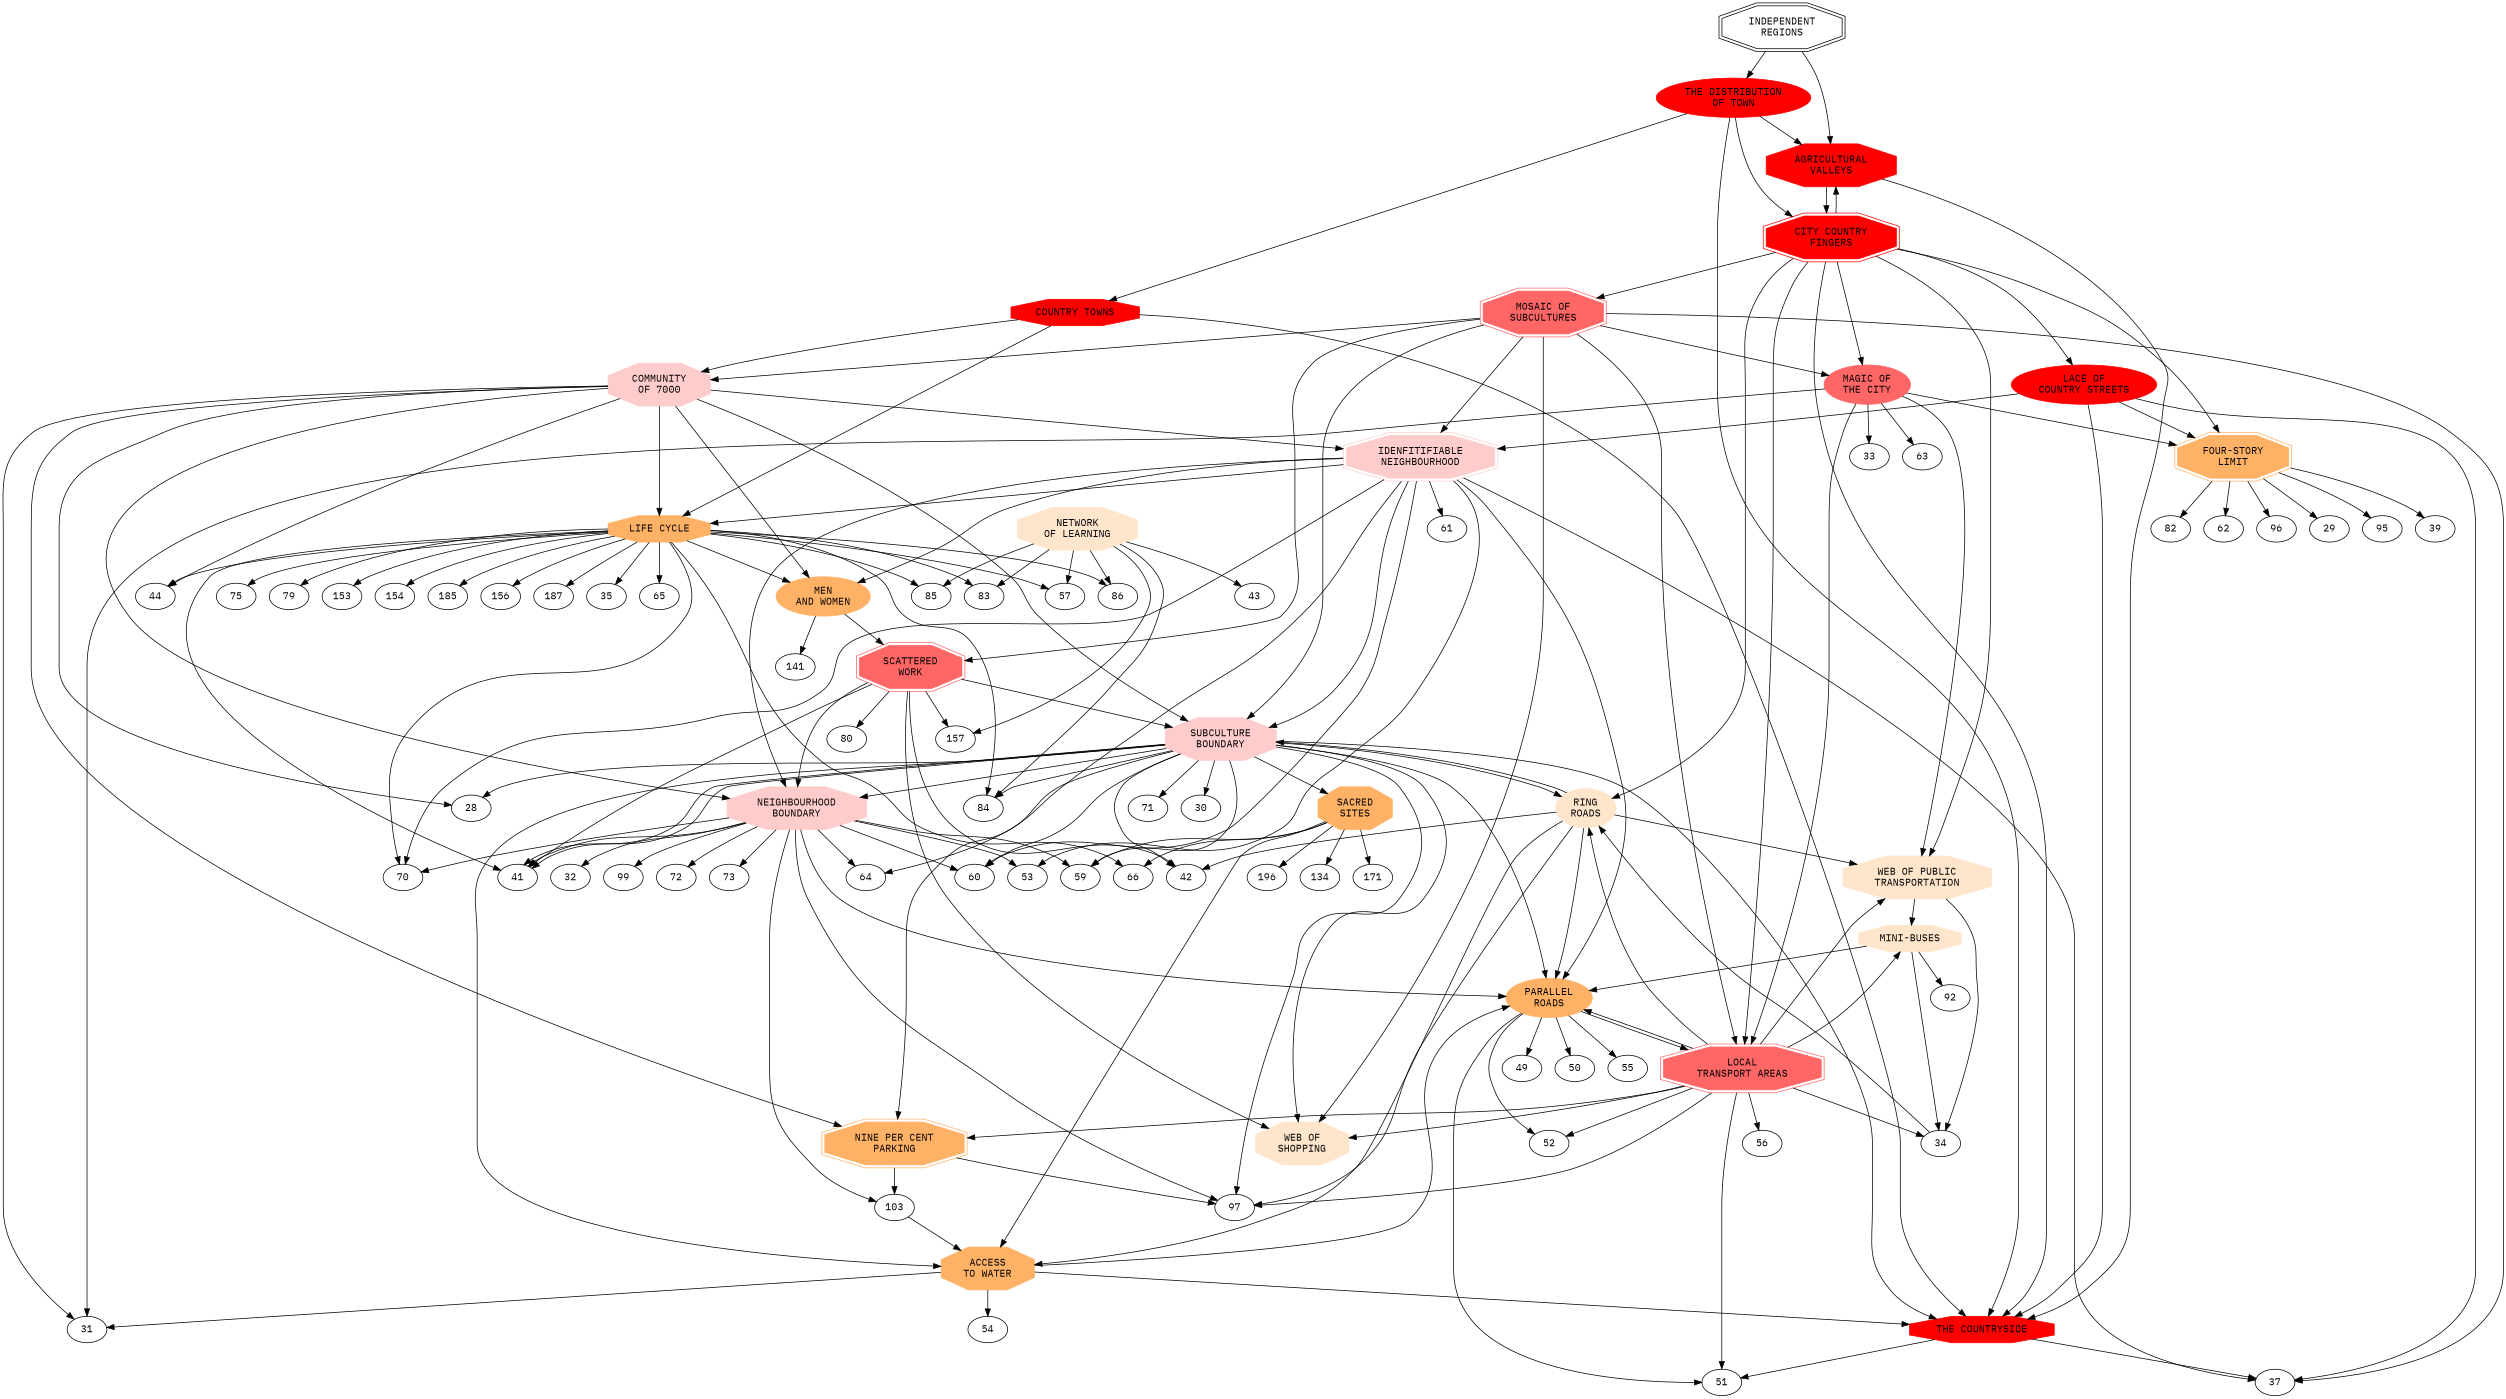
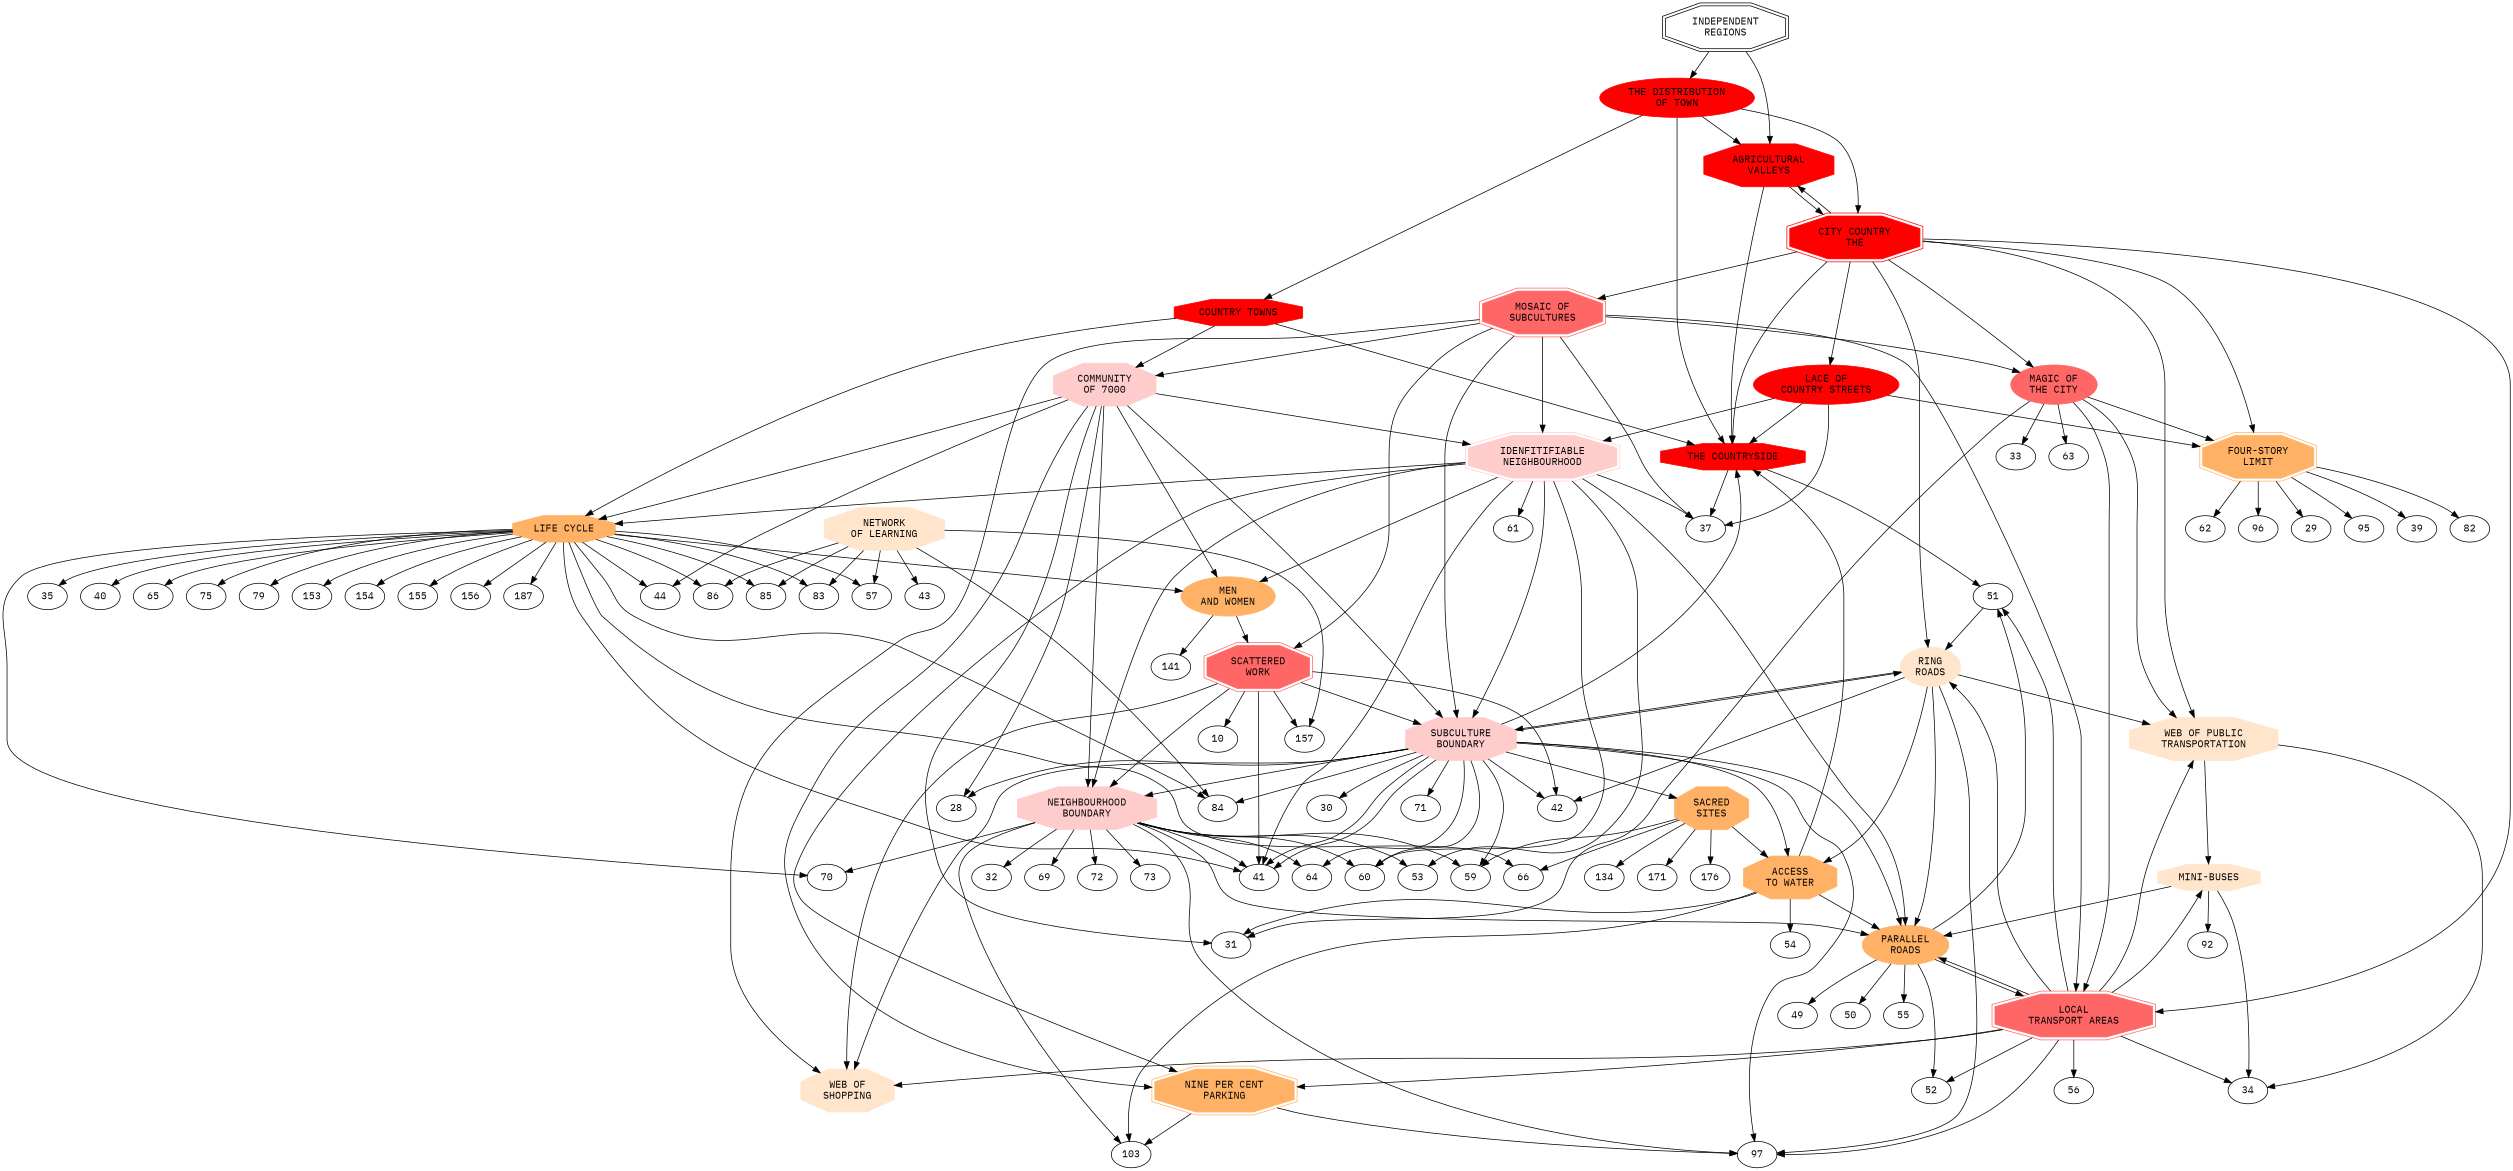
node "CITY COUNTRY": text "FINGERS" -> "THE"
node "40": added
node "185": label "185" -> "155"
edge "IDENFITIFIABLE" -> "70": now "IDENFITIFIABLE" -> "41"
node "80": label "80" -> "10"
node "99": label "99" -> "69"
node "196": label "196" -> "176"
edge "34" -> "RING": now "51" -> "RING"
edge "103" -> "ACCESS": reversed
